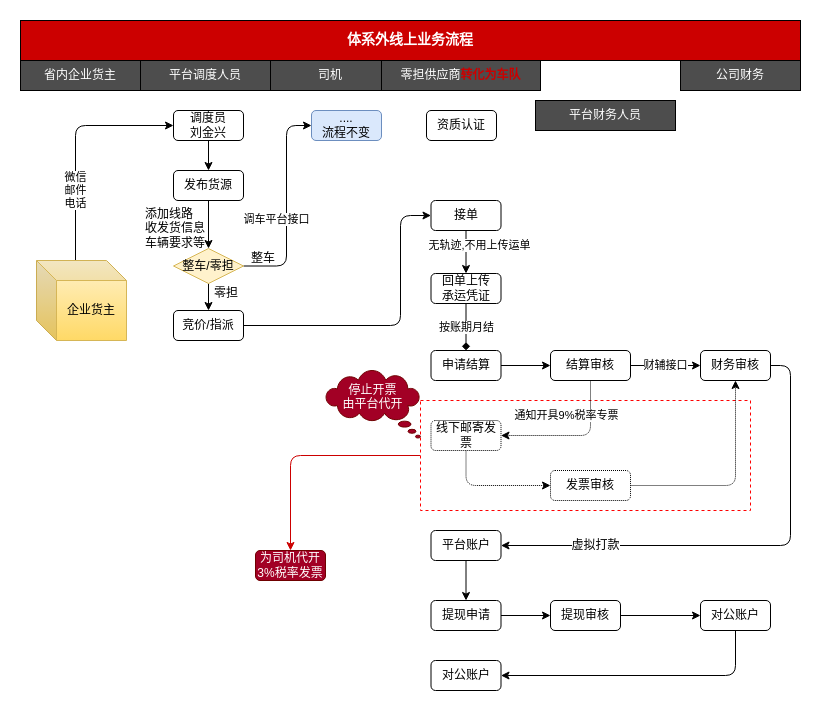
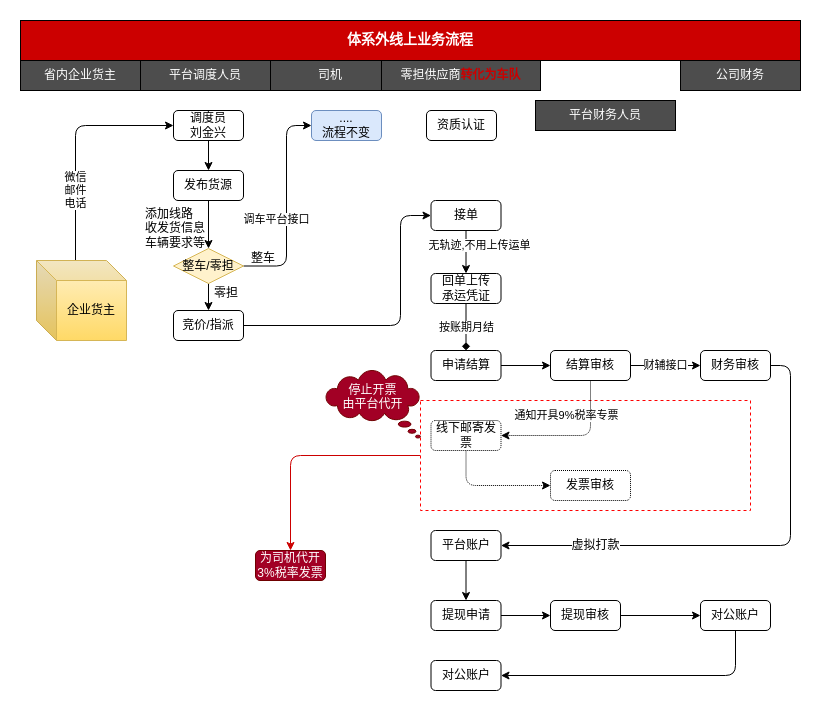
edge "发票审核" -> "财务审核": removed
